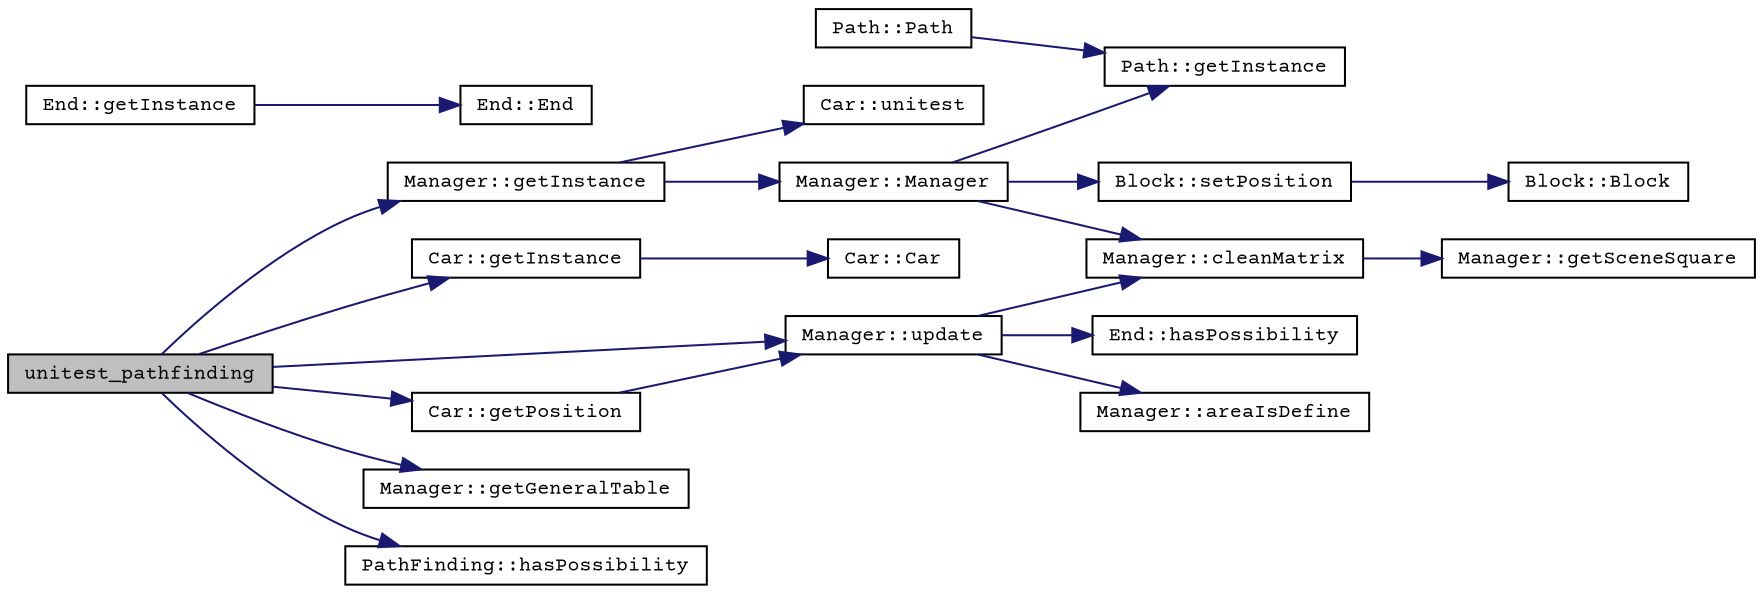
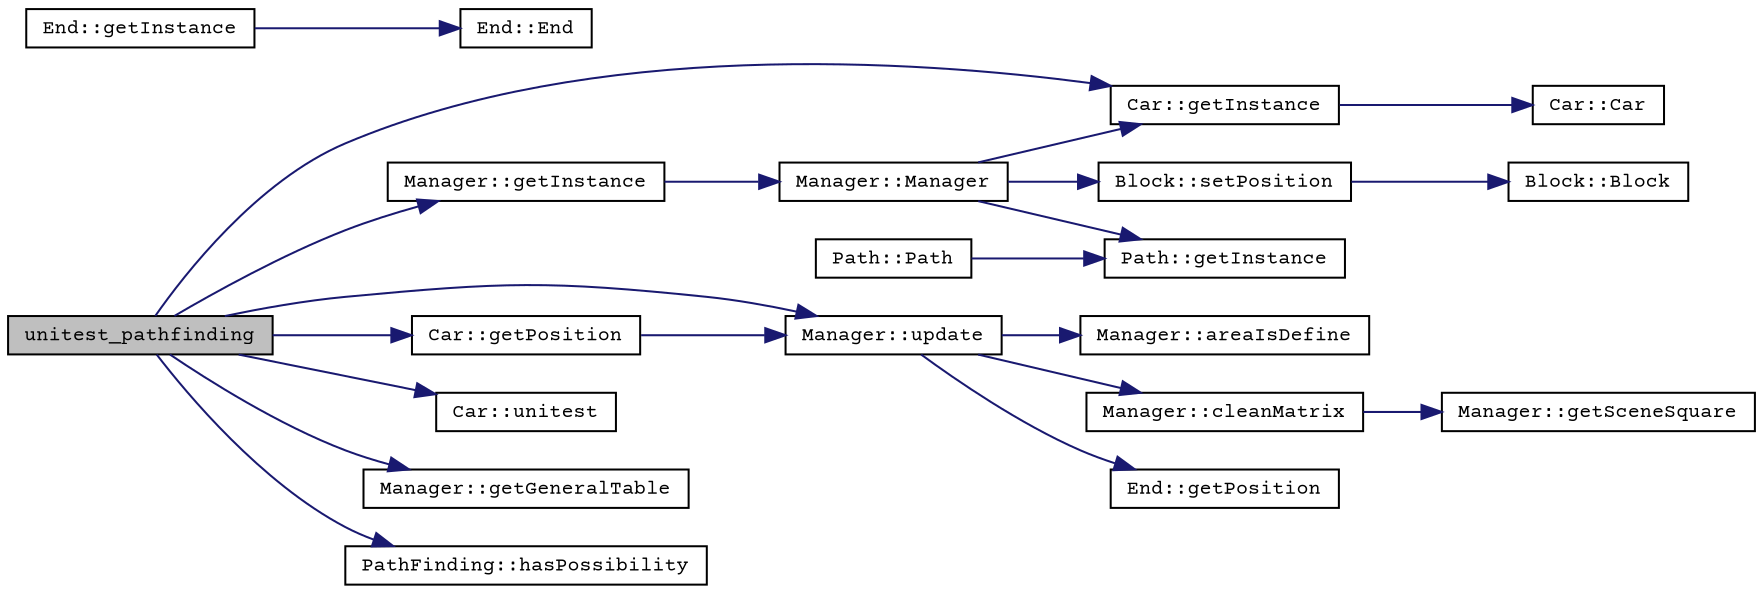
edge "Manager::getInstance" -> "Car::unitest": now "unitest_pathfinding" -> "Car::unitest"
edge "Manager::Manager" -> "Manager::cleanMatrix": now "Manager::Manager" -> "Car::getInstance"
node "End::hasPossibility": label "End::hasPossibility" -> "End::getPosition"
